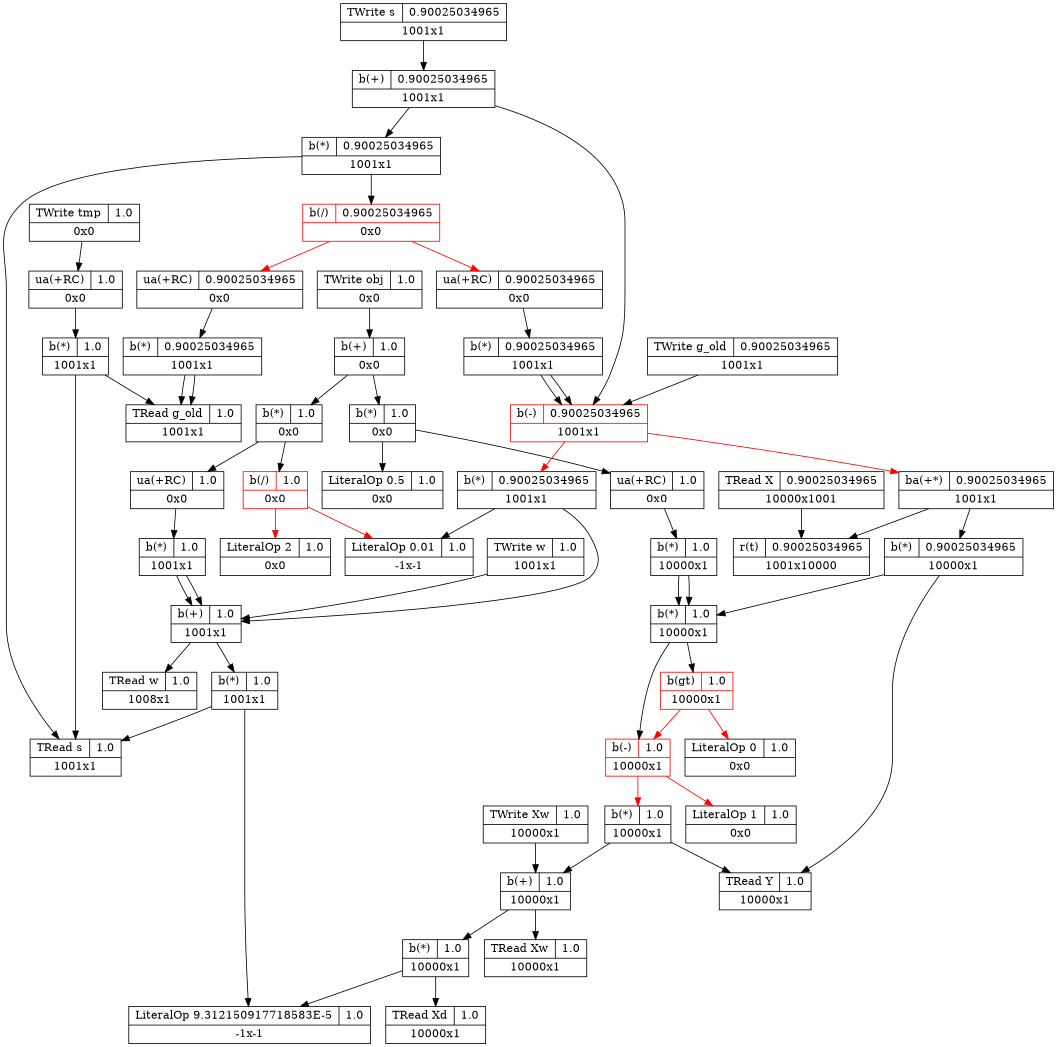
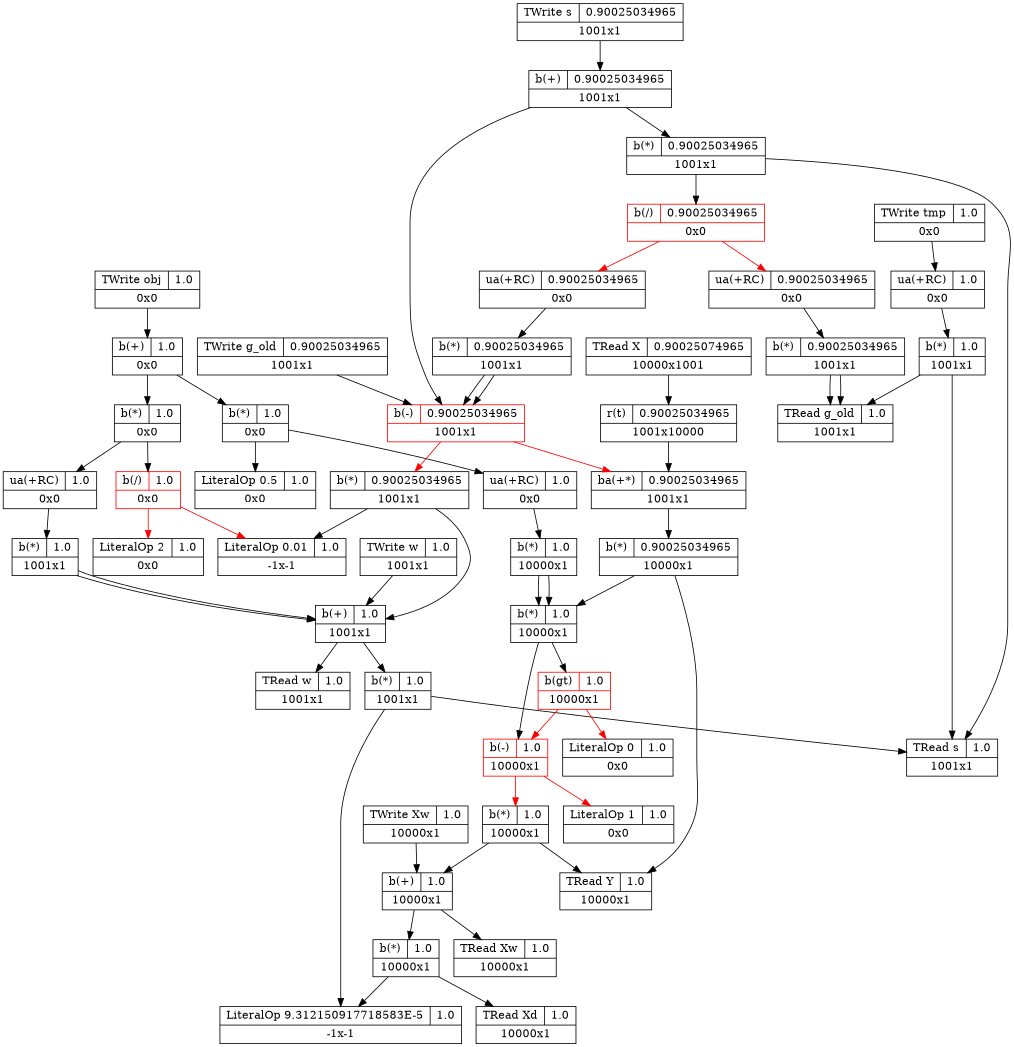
node "TRead X": text "0.90025034965" -> "0.90025074965"
edge "ba(+*)" -> "r(t)": reversed
node "TRead w": text "1008x1" -> "1001x1"
